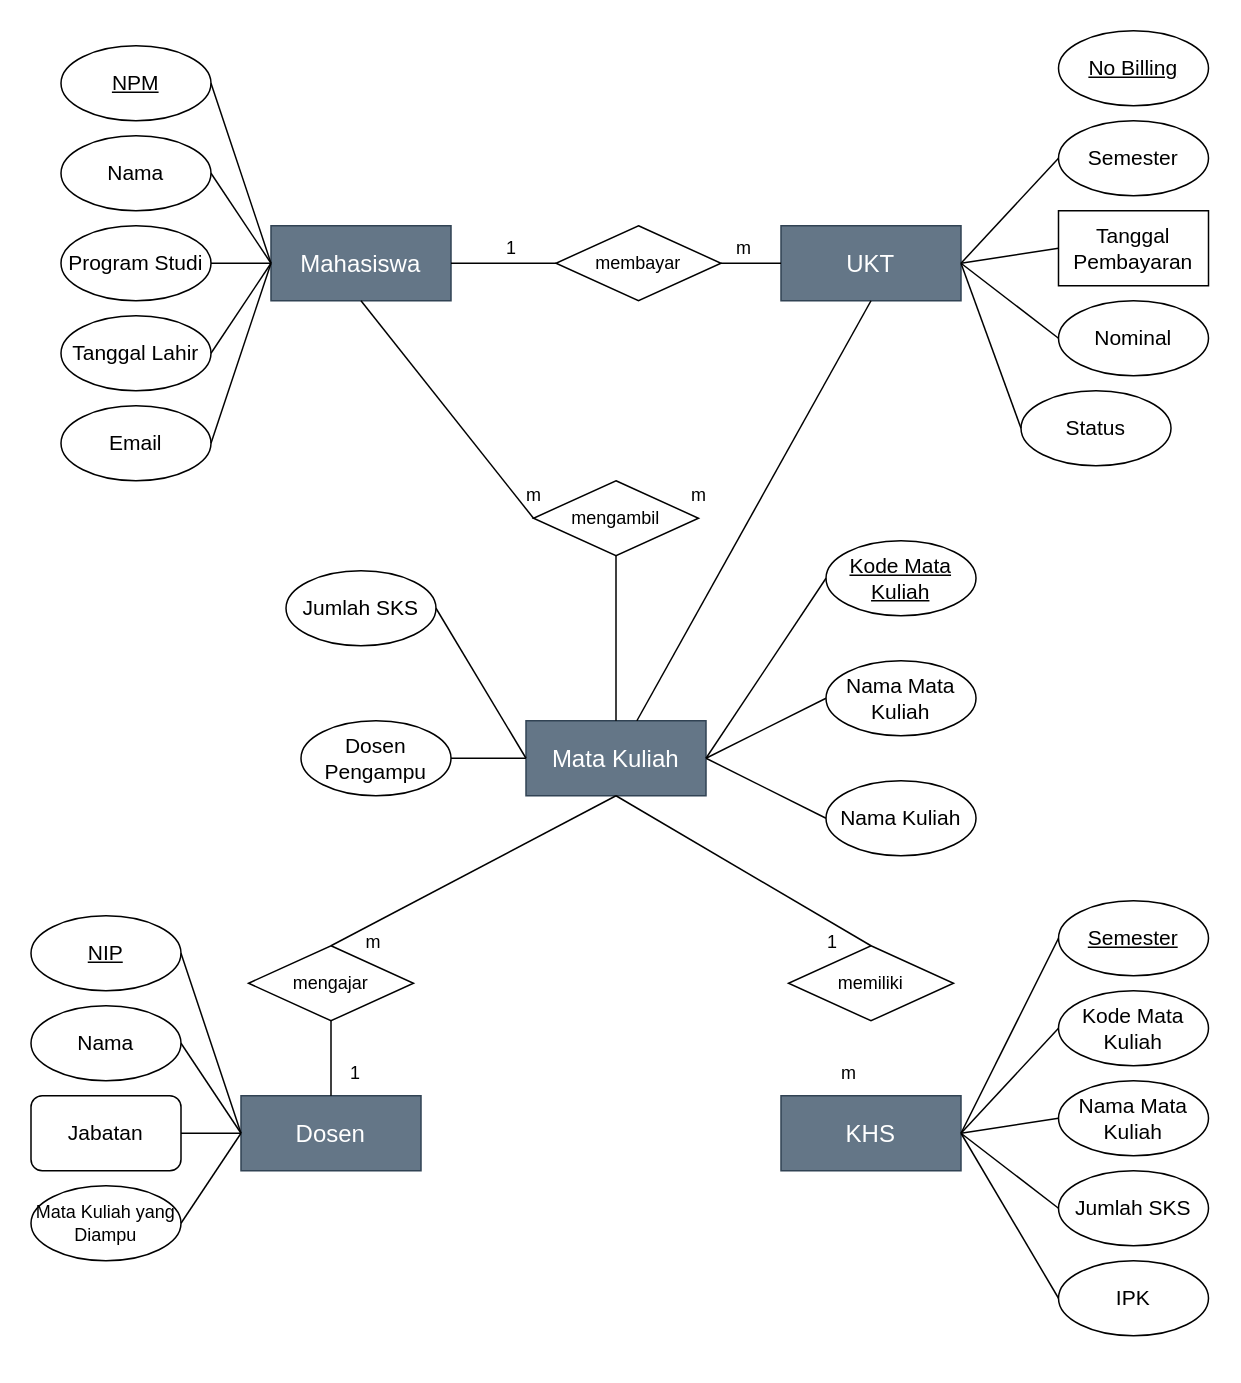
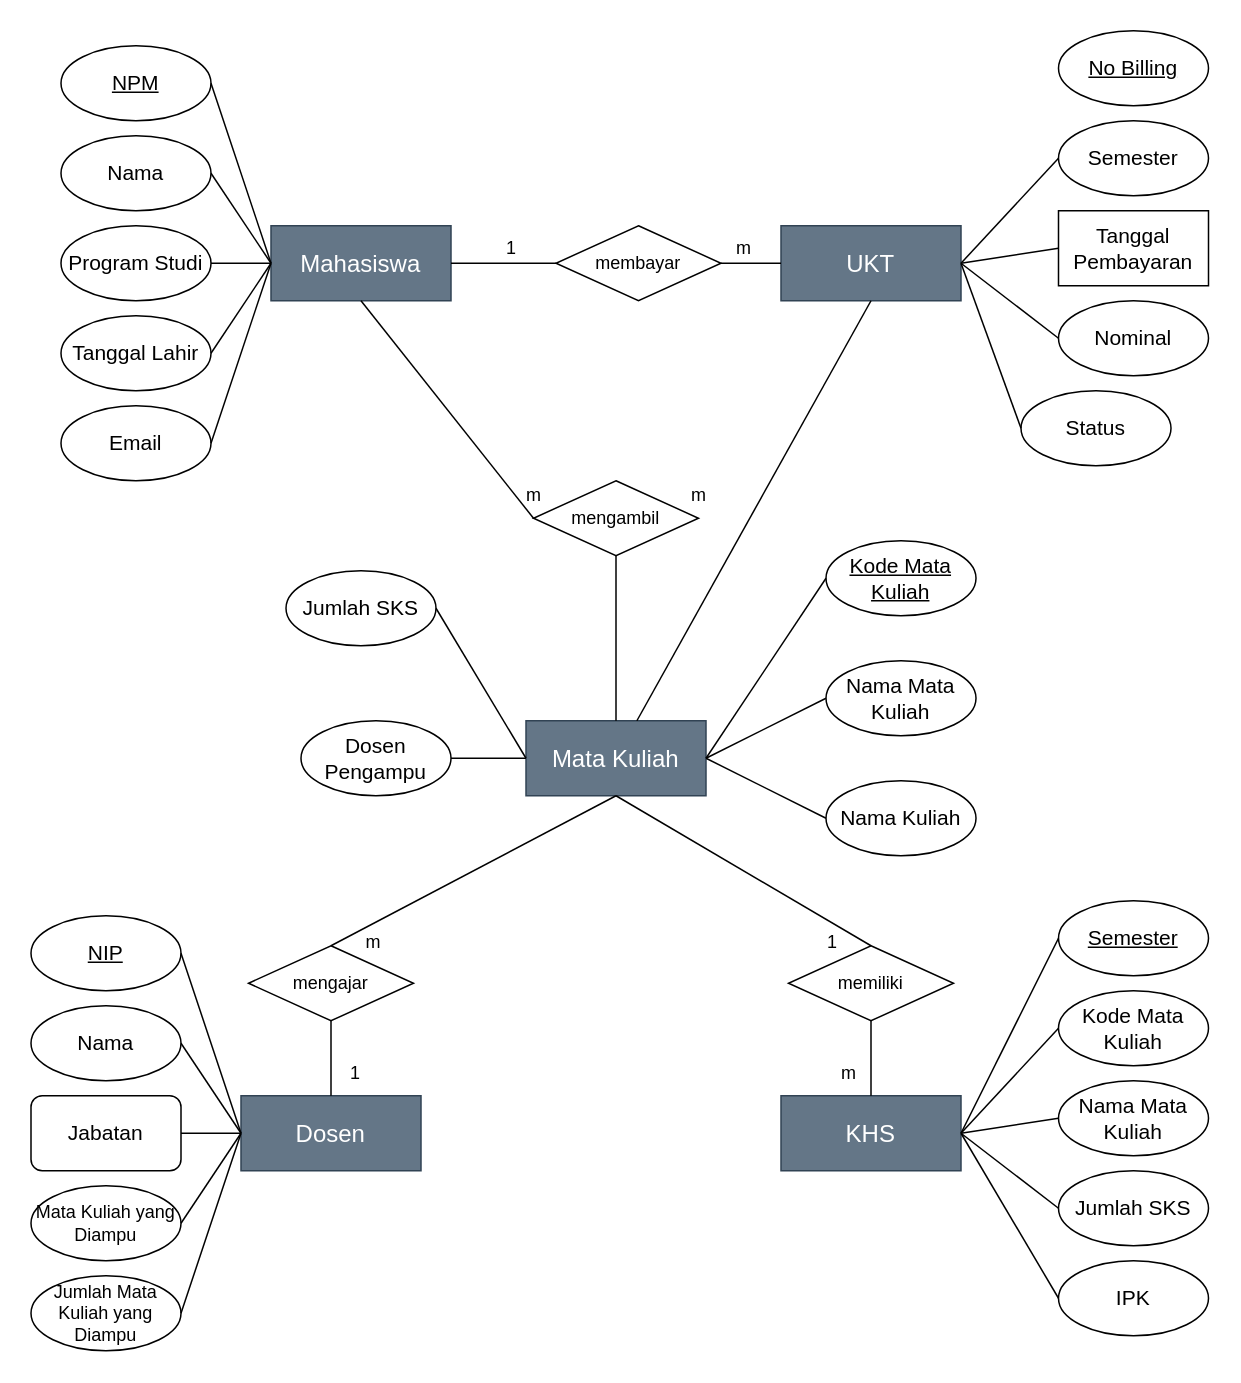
edge "memiliki" -- "KHS": added
edge "Dosen" -- "Jumlah Mata Kuliah yang Diampu": added
node "Jumlah Mata Kuliah yang Diampu": added
